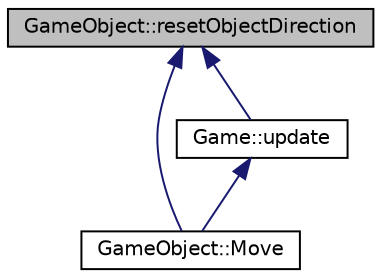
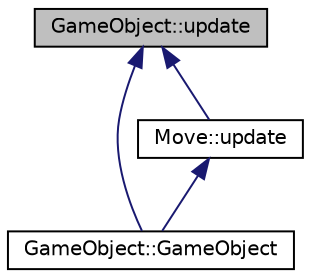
node "GameObject::resetObjectDirection": label "GameObject::resetObjectDirection" -> "GameObject::update"
node "Game::update": label "Game::update" -> "Move::update"
node "GameObject::Move": label "GameObject::Move" -> "GameObject::GameObject"
